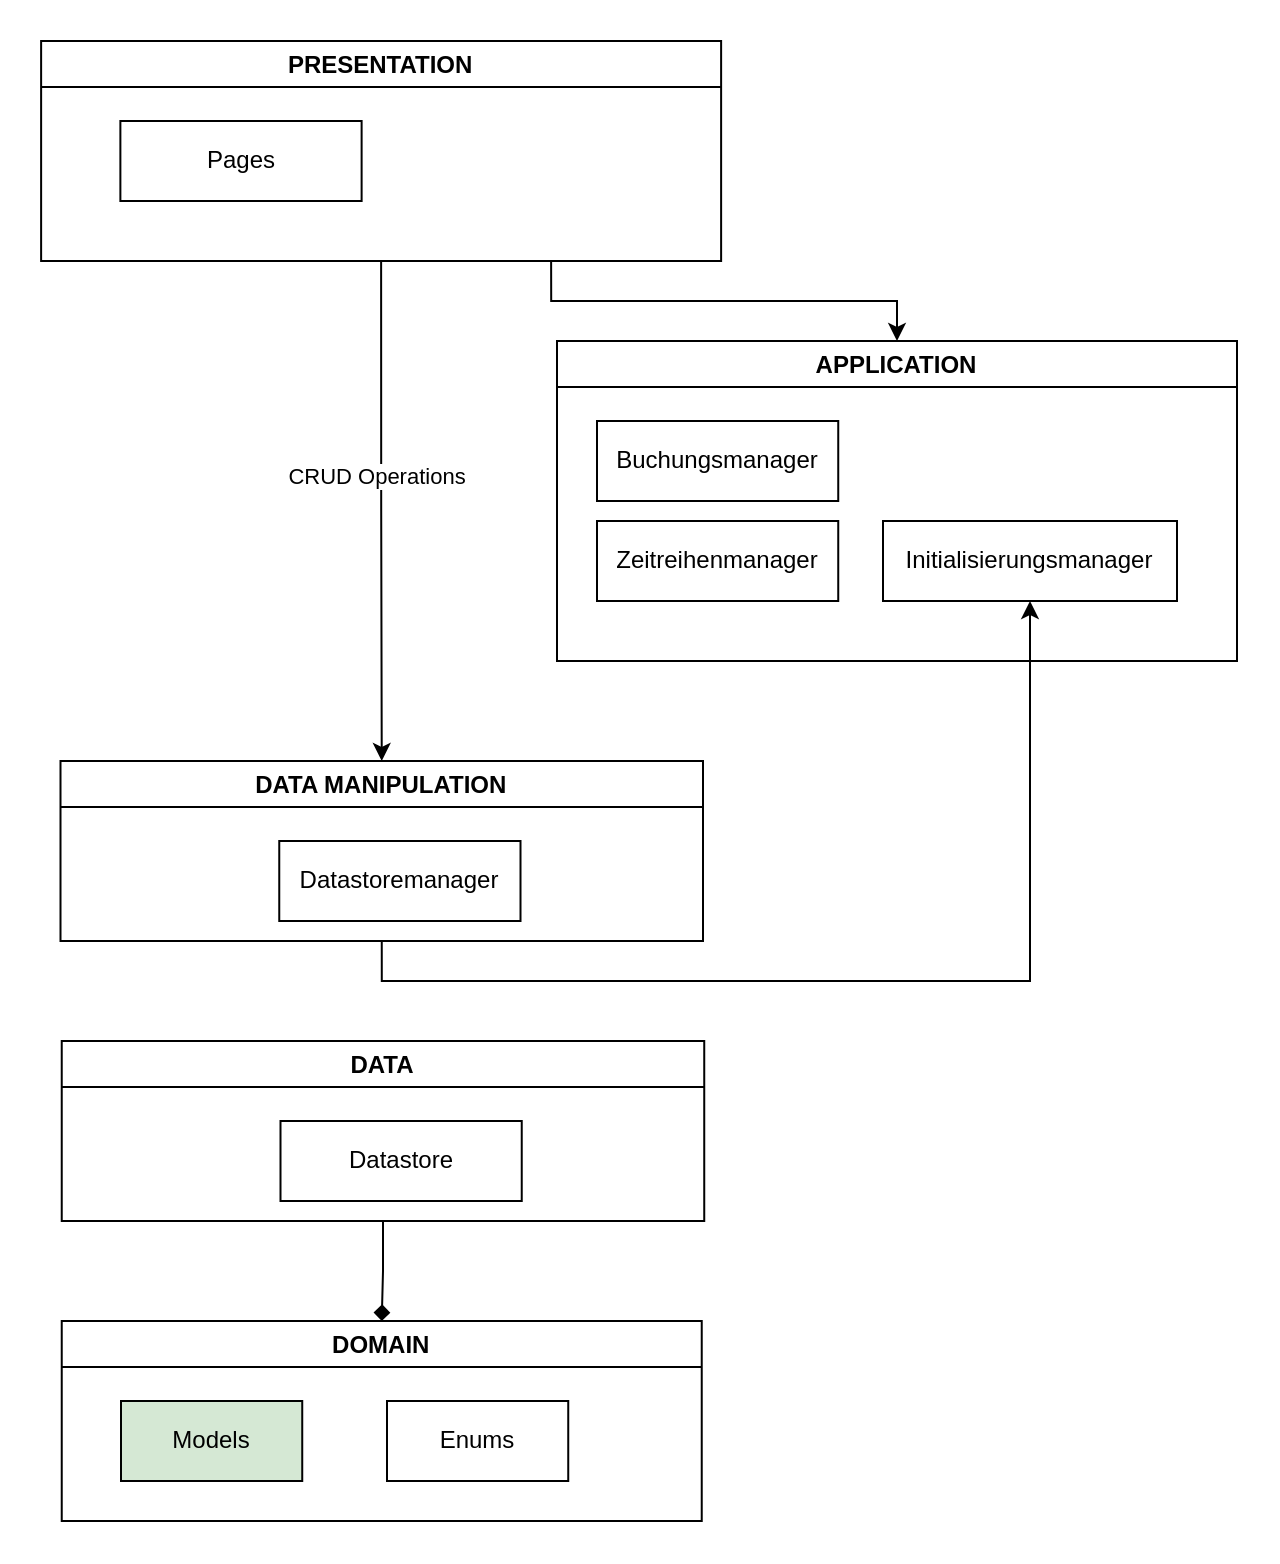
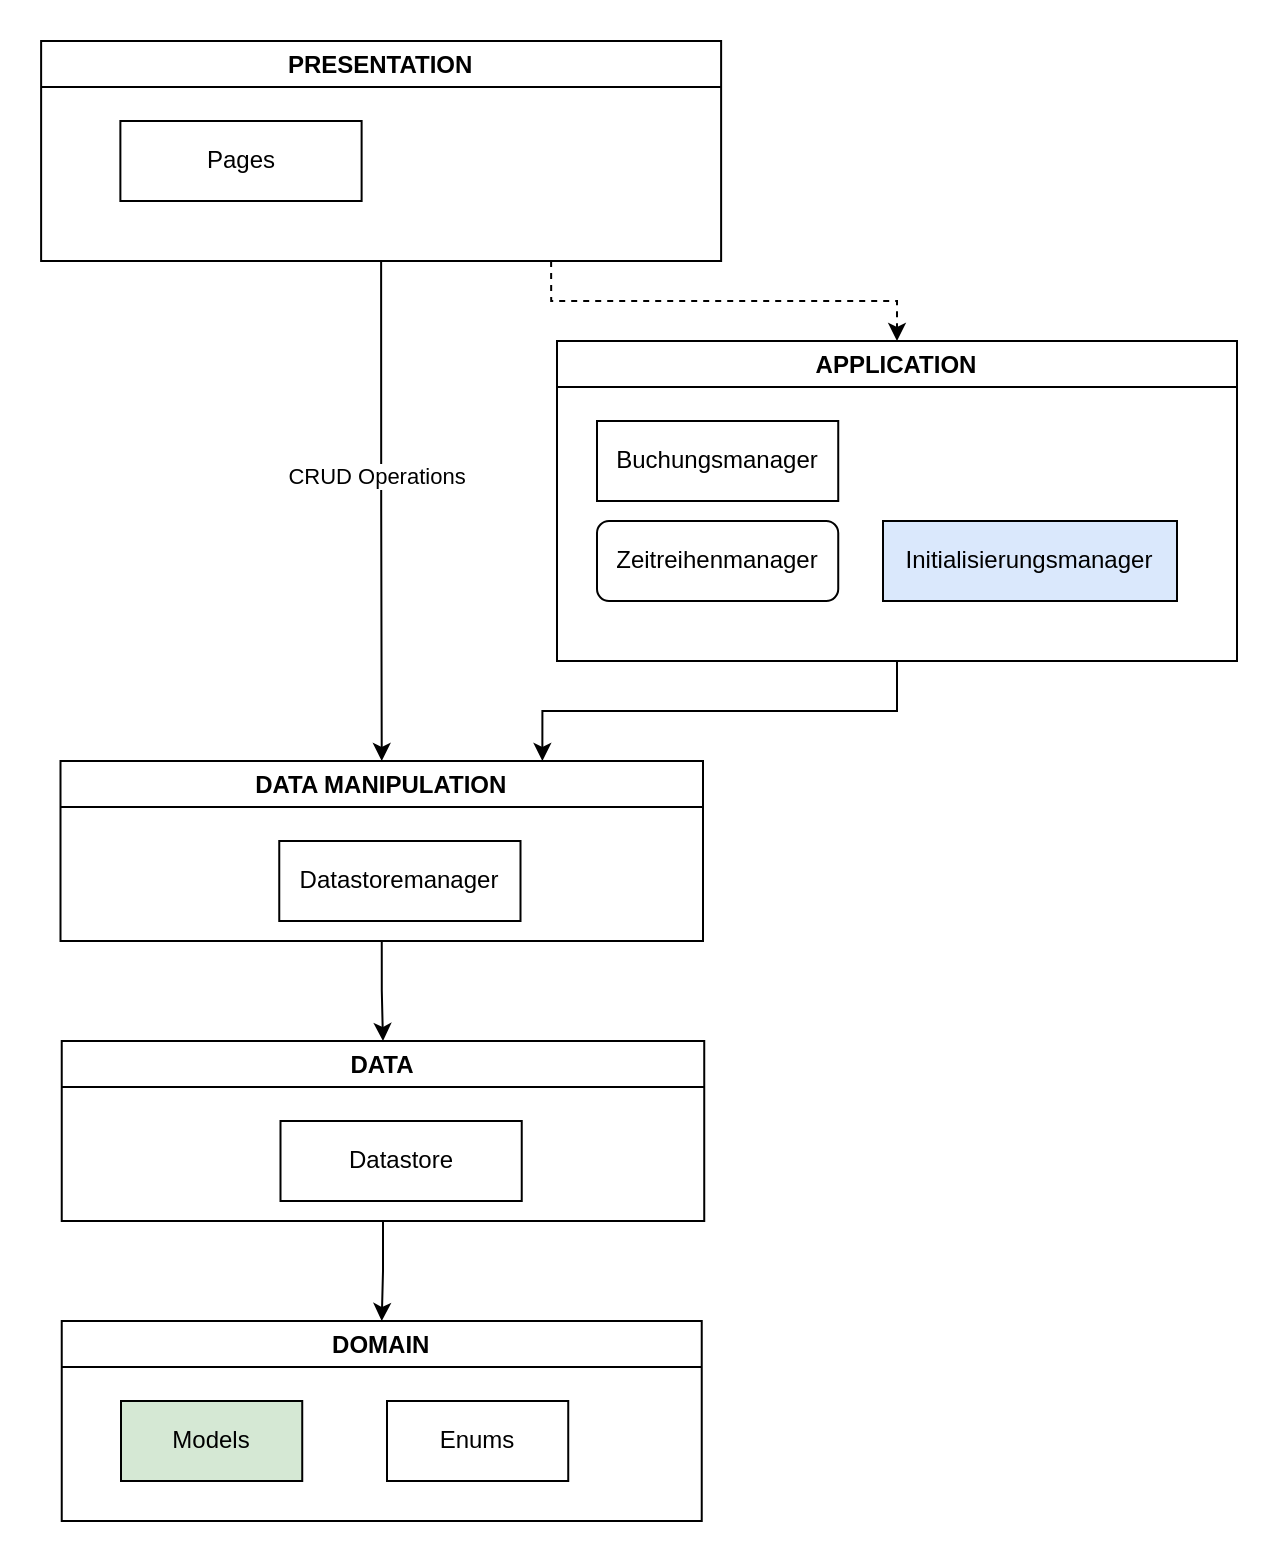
edge "PRESENTATION" -> "APPLICATION": style solid -> dashed
node "Zeitreihenmanager": shape rectangle -> rounded rectangle
node "Initialisierungsmanager": fillcolor #ffffff -> #dae8fc
edge "APPLICATION" -> "DATA MANIPULATION": added
edge "DATA MANIPULATION" -> "Initialisierungsmanager": now "DATA MANIPULATION" -> "DATA"
edge "DATA" -> "DOMAIN": arrowhead diamond -> classic
